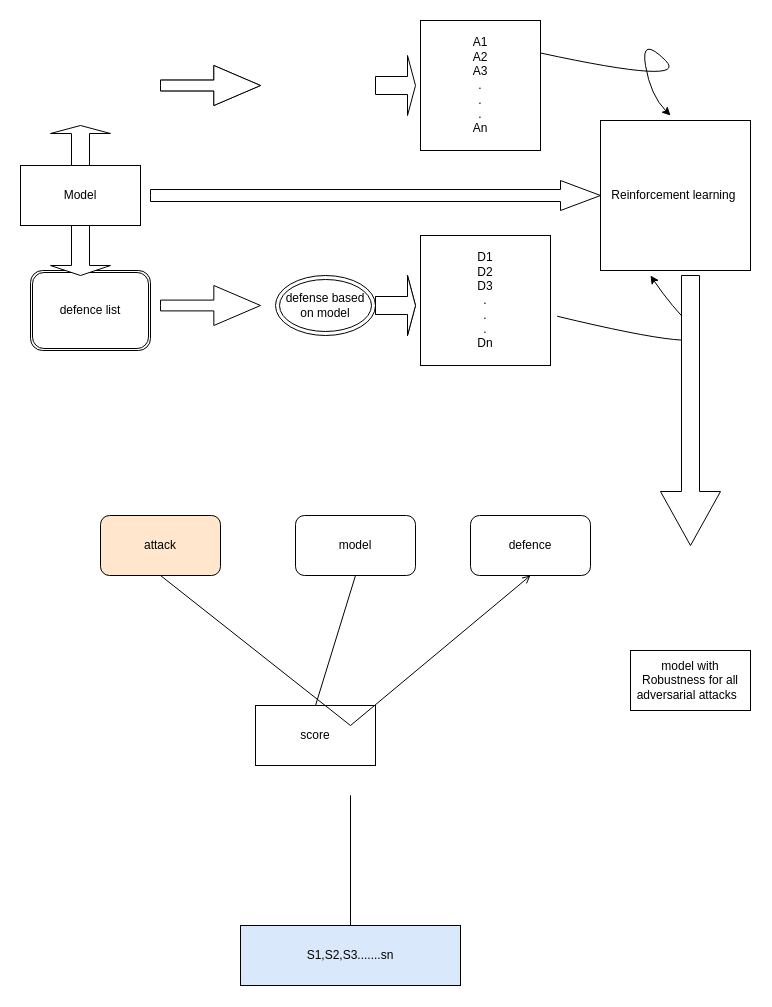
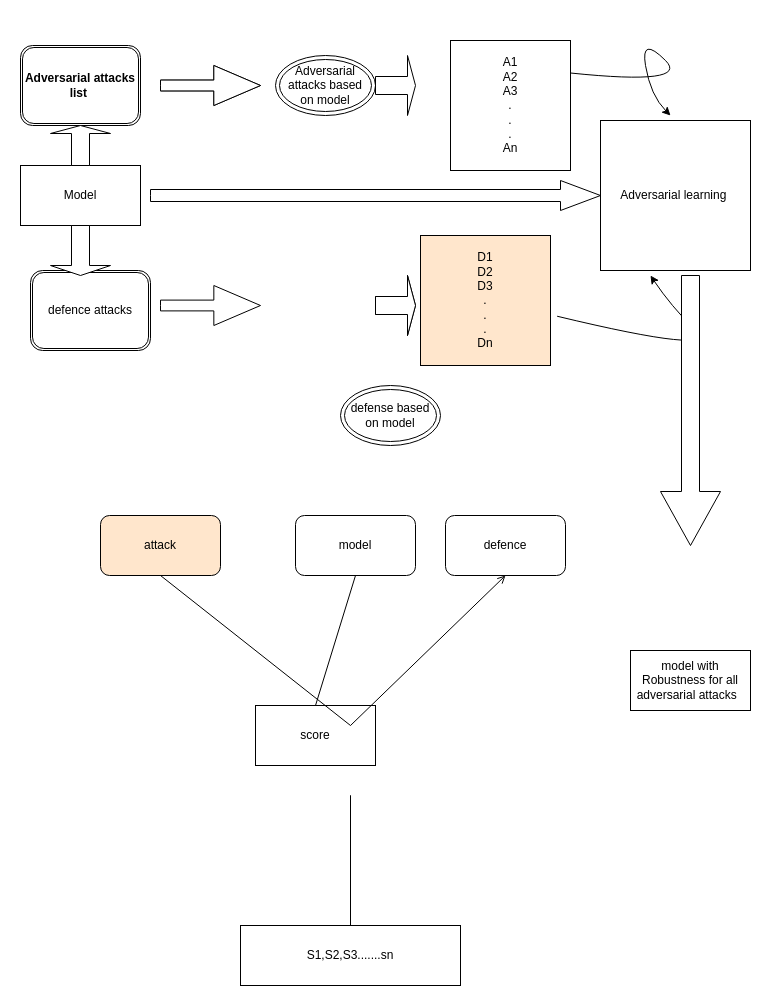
node "Adversarial attacks list": added
node "Adversarial attacks based on model": added
node "A1 A2 A3 . . . An": moved (481, 86) -> (511, 106)
node "Reinforcement learning": label "Reinforcement learning" -> "Adversarial learning"
node "D1 D2 D3 . . . Dn": fillcolor #ffffff -> #ffe6cc
node "defense based on model": moved (326, 306) -> (391, 416)
node "defence list": label "defence list" -> "defence attacks"
node "defence": moved (531, 546) -> (506, 546)
node "S1,S2,S3.......sn": fillcolor #dae8fc -> #ffffff
